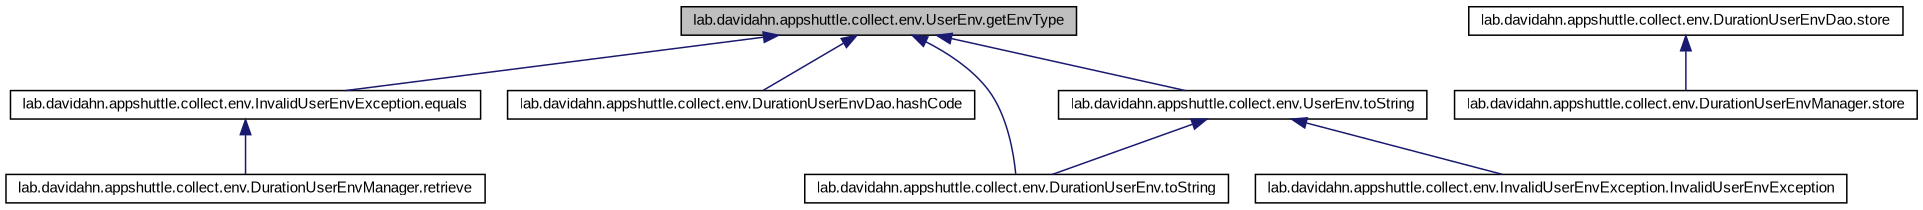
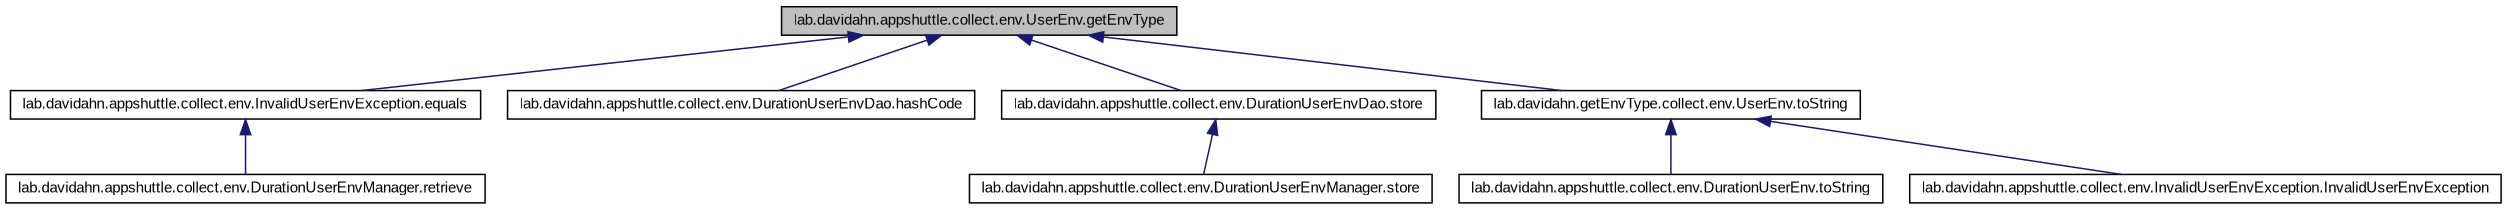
edge "lab.davidahn.appshuttle.collect.env.DurationUserEnv.toString" -> "lab.davidahn.appshuttle.collect.env.UserEnv.getEnvType": now "lab.davidahn.appshuttle.collect.env.DurationUserEnvDao.store" -> "lab.davidahn.appshuttle.collect.env.UserEnv.getEnvType"
node "lab.davidahn.appshuttle.collect.env.UserEnv.toString": label "lab.davidahn.appshuttle.collect.env.UserEnv.toString" -> "lab.davidahn.getEnvType.collect.env.UserEnv.toString"
